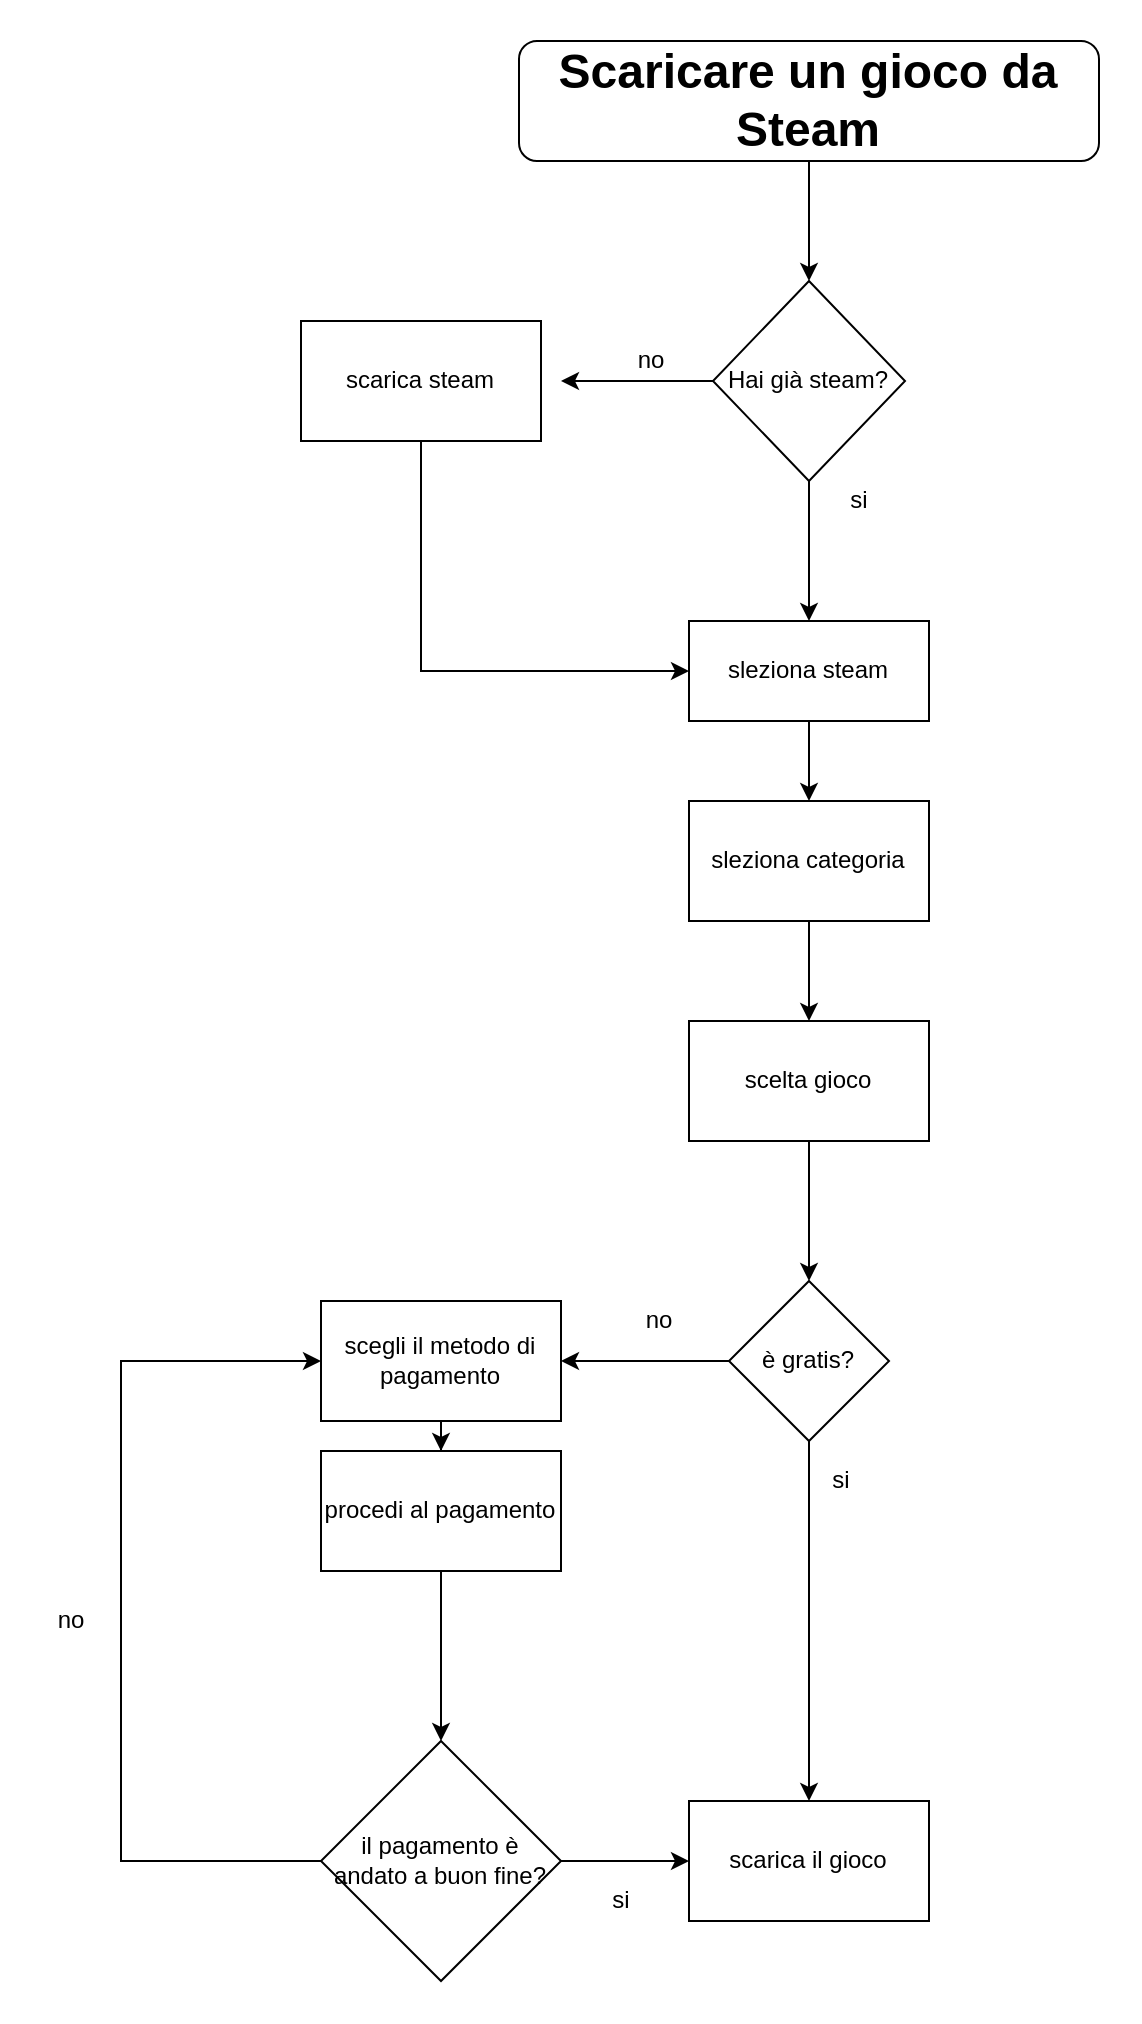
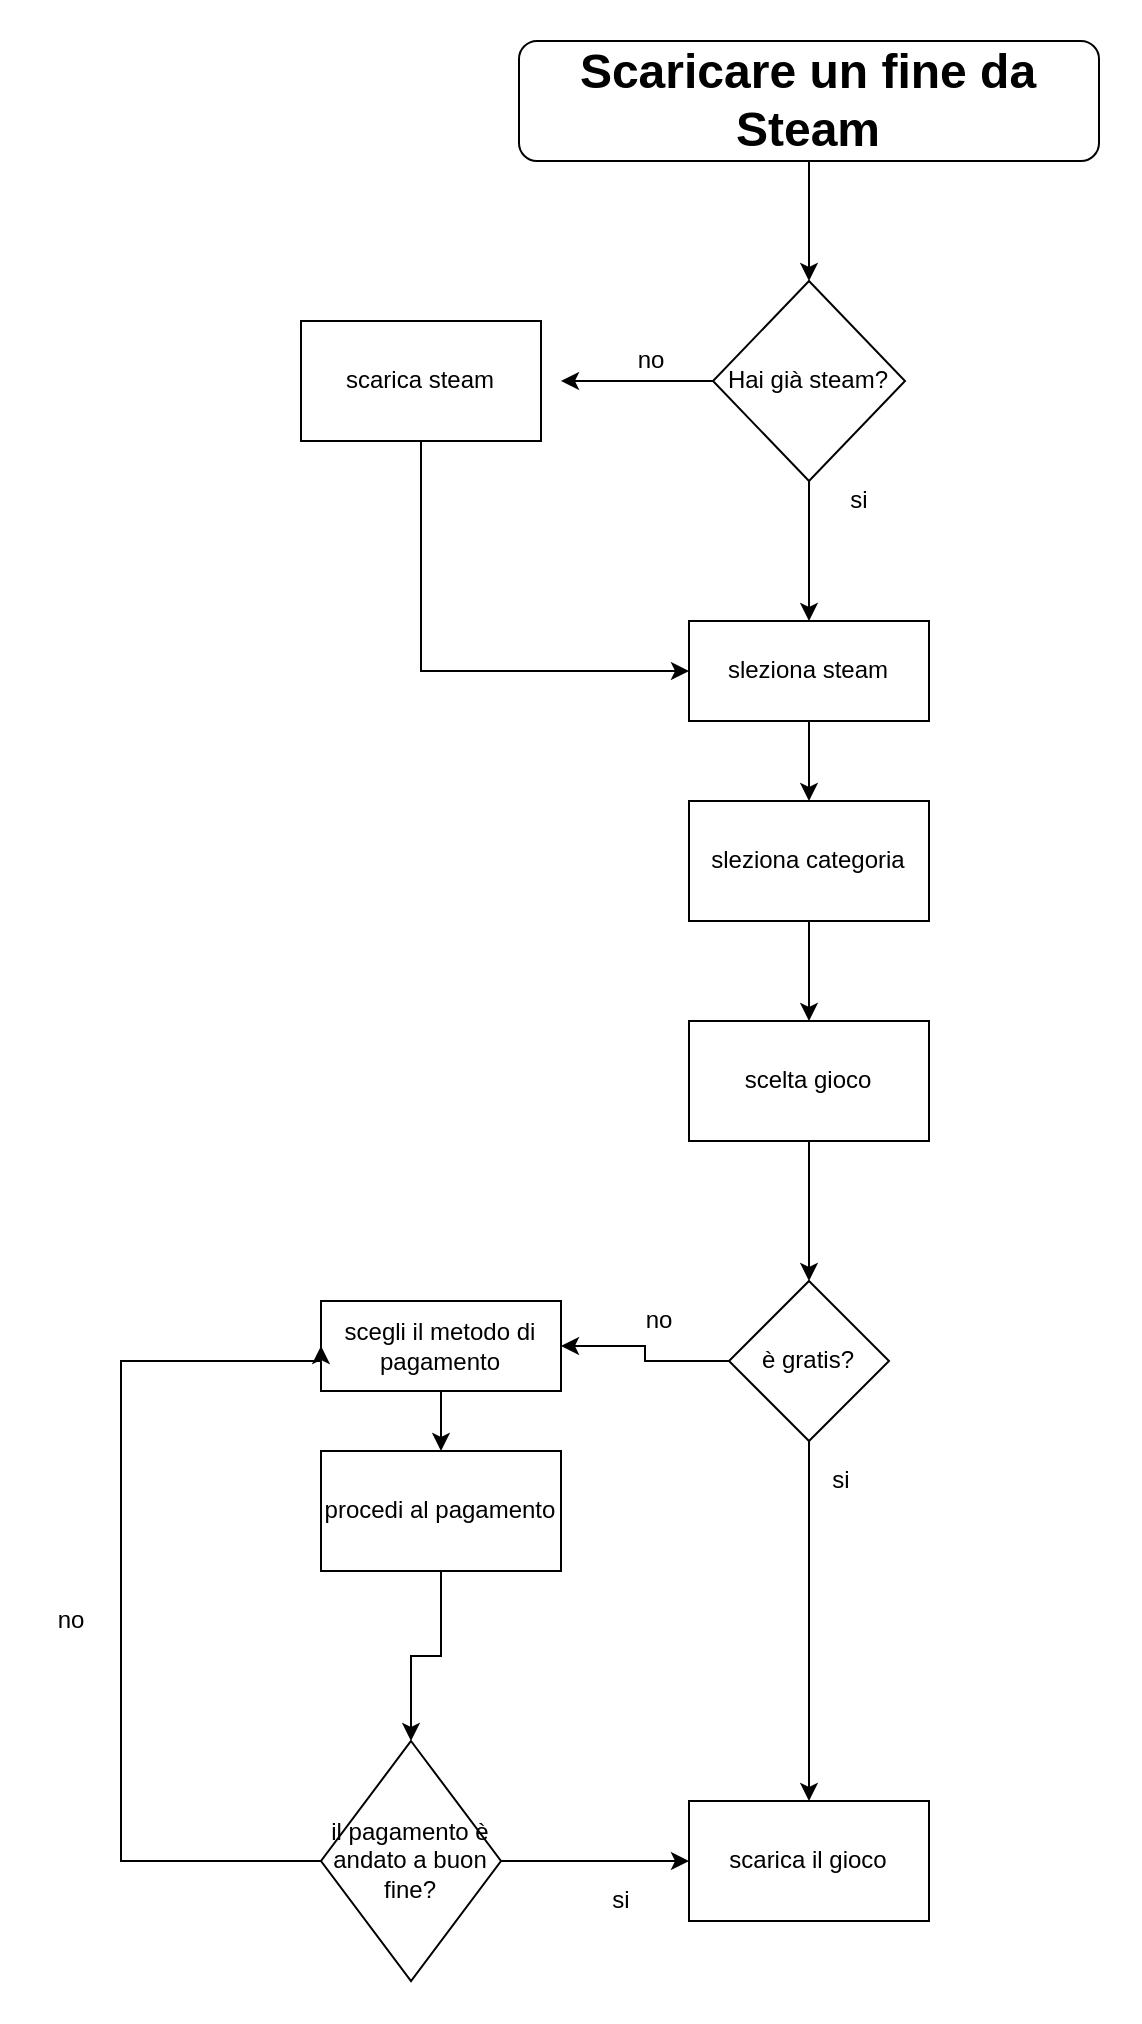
node "Scaricare un gioco da Steam": label "Scaricare un gioco da Steam" -> "Scaricare un fine da Steam"
node "scegli il metodo di pagamento": size 240x120 -> 240x90
node "il pagamento è andato a buon fine?": size 240x240 -> 180x240
